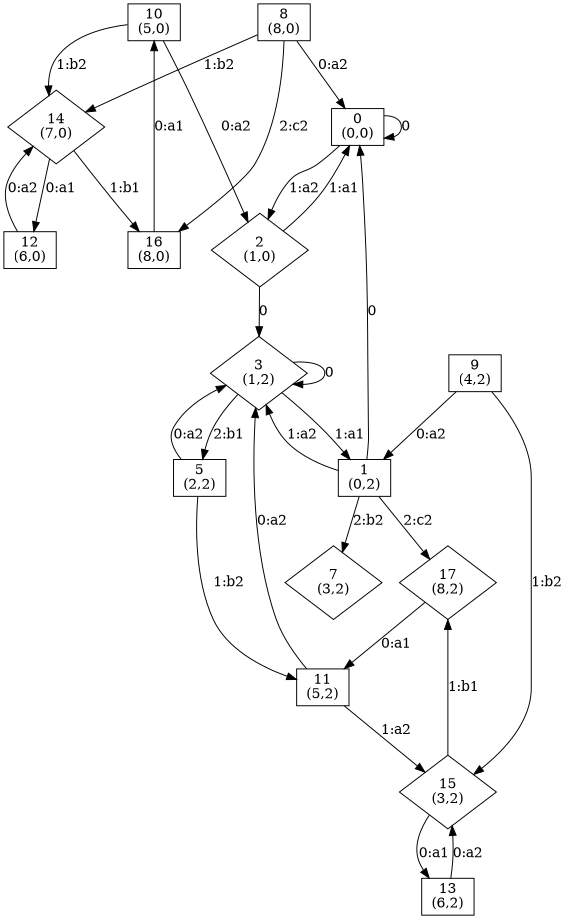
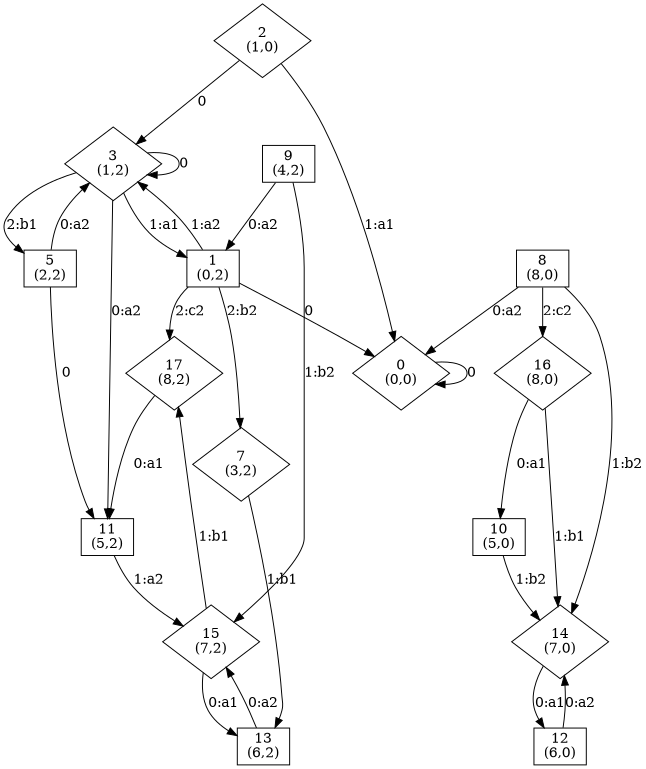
edge "10 (5,0)" -> "2 (1,0)": removed, label "0:a2"
node "0 (0,0)": shape box -> diamond
edge "0 (0,0)" -> "2 (1,0)": removed, label "1:a2"
edge "14 (7,0)" -> "16 (8,0)": reversed
node "16 (8,0)": shape box -> diamond
edge "11 (5,2)" -> "3 (1,2)": reversed
edge "5 (2,2)" -> "11 (5,2)": label "1:b2" -> "0"
edge "7 (3,2)" -> "13 (6,2)": added, label "1:b1"
node "15 (3,2)": label "15 (3,2)" -> "15 (7,2)"
